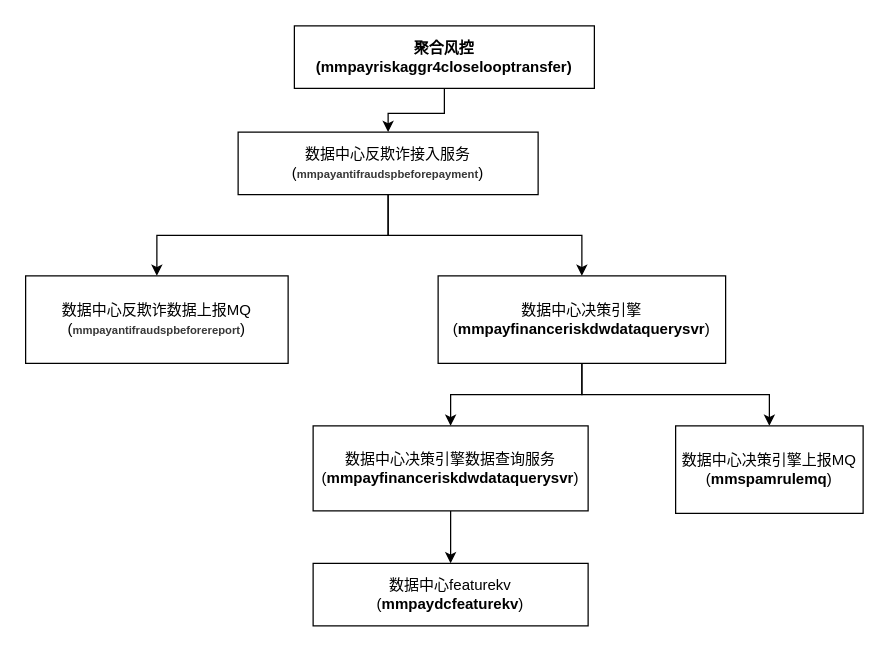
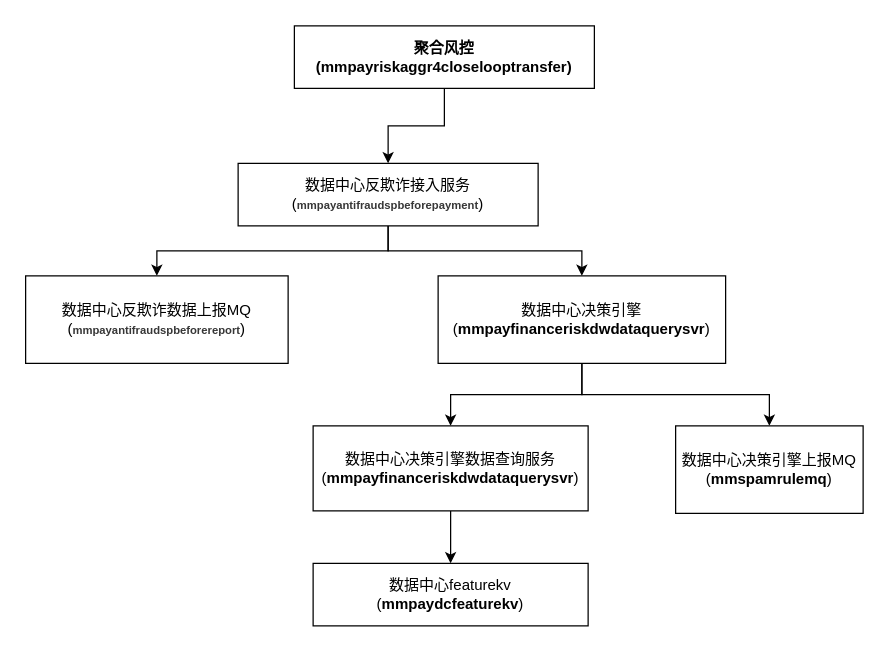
node "数据中心反欺诈接入服务 (mmpayantifraudspbeforepayment)": moved (388, 163) -> (388, 194)
